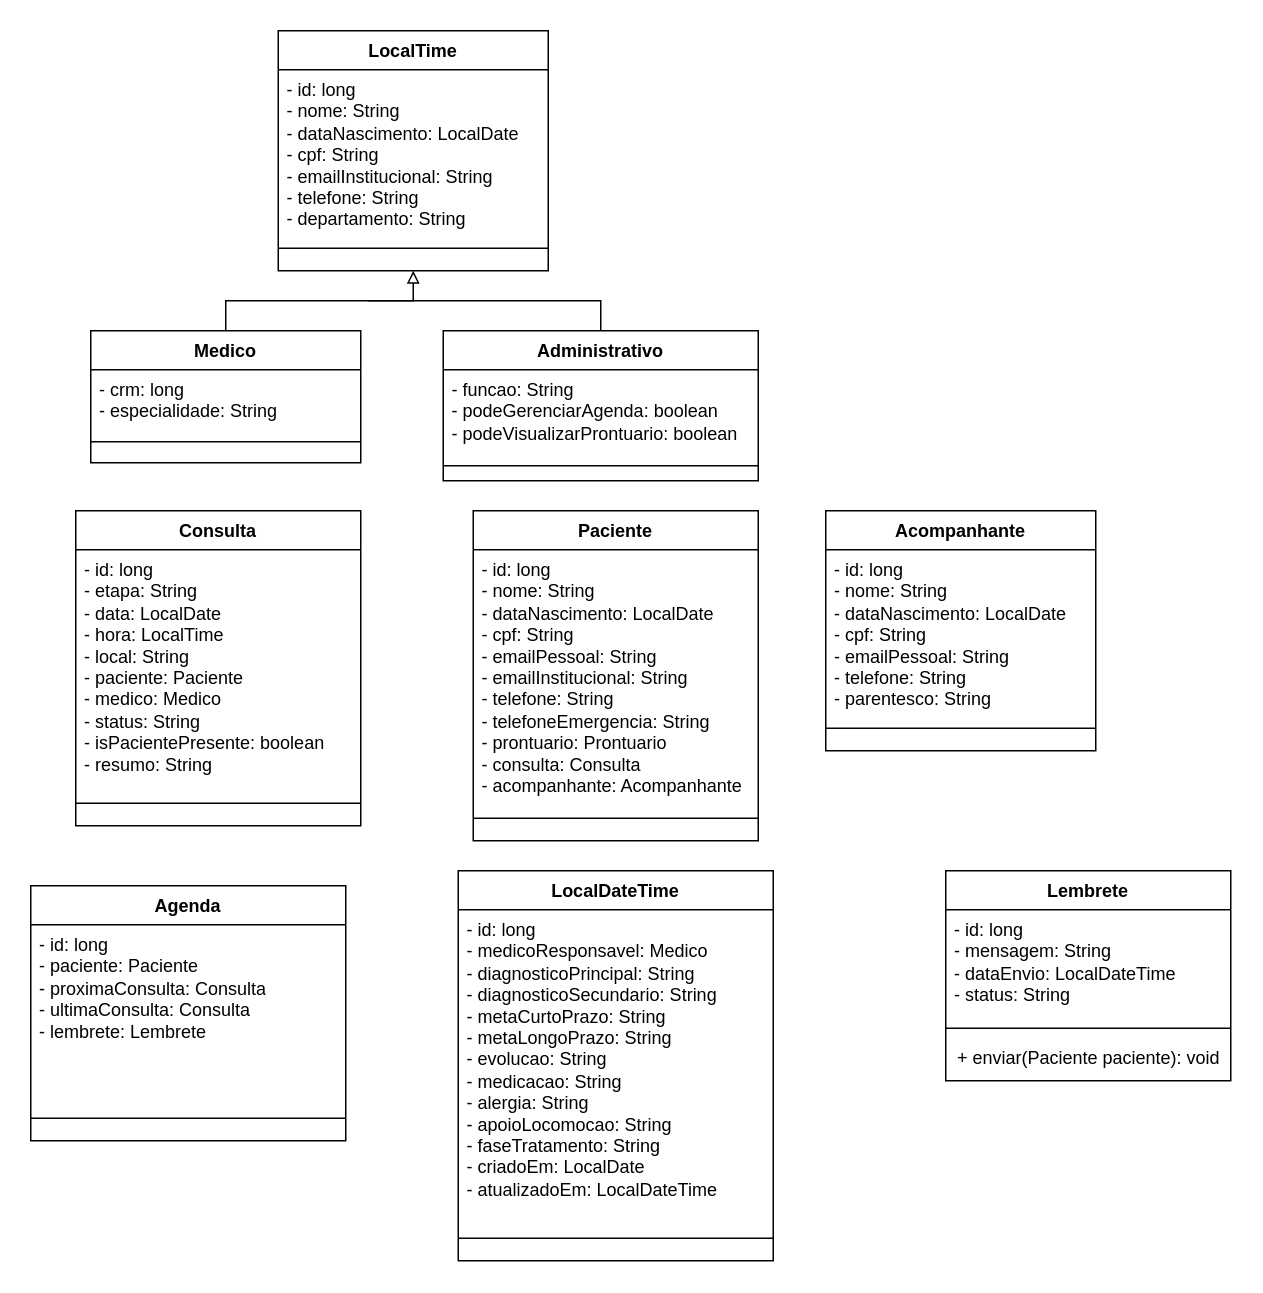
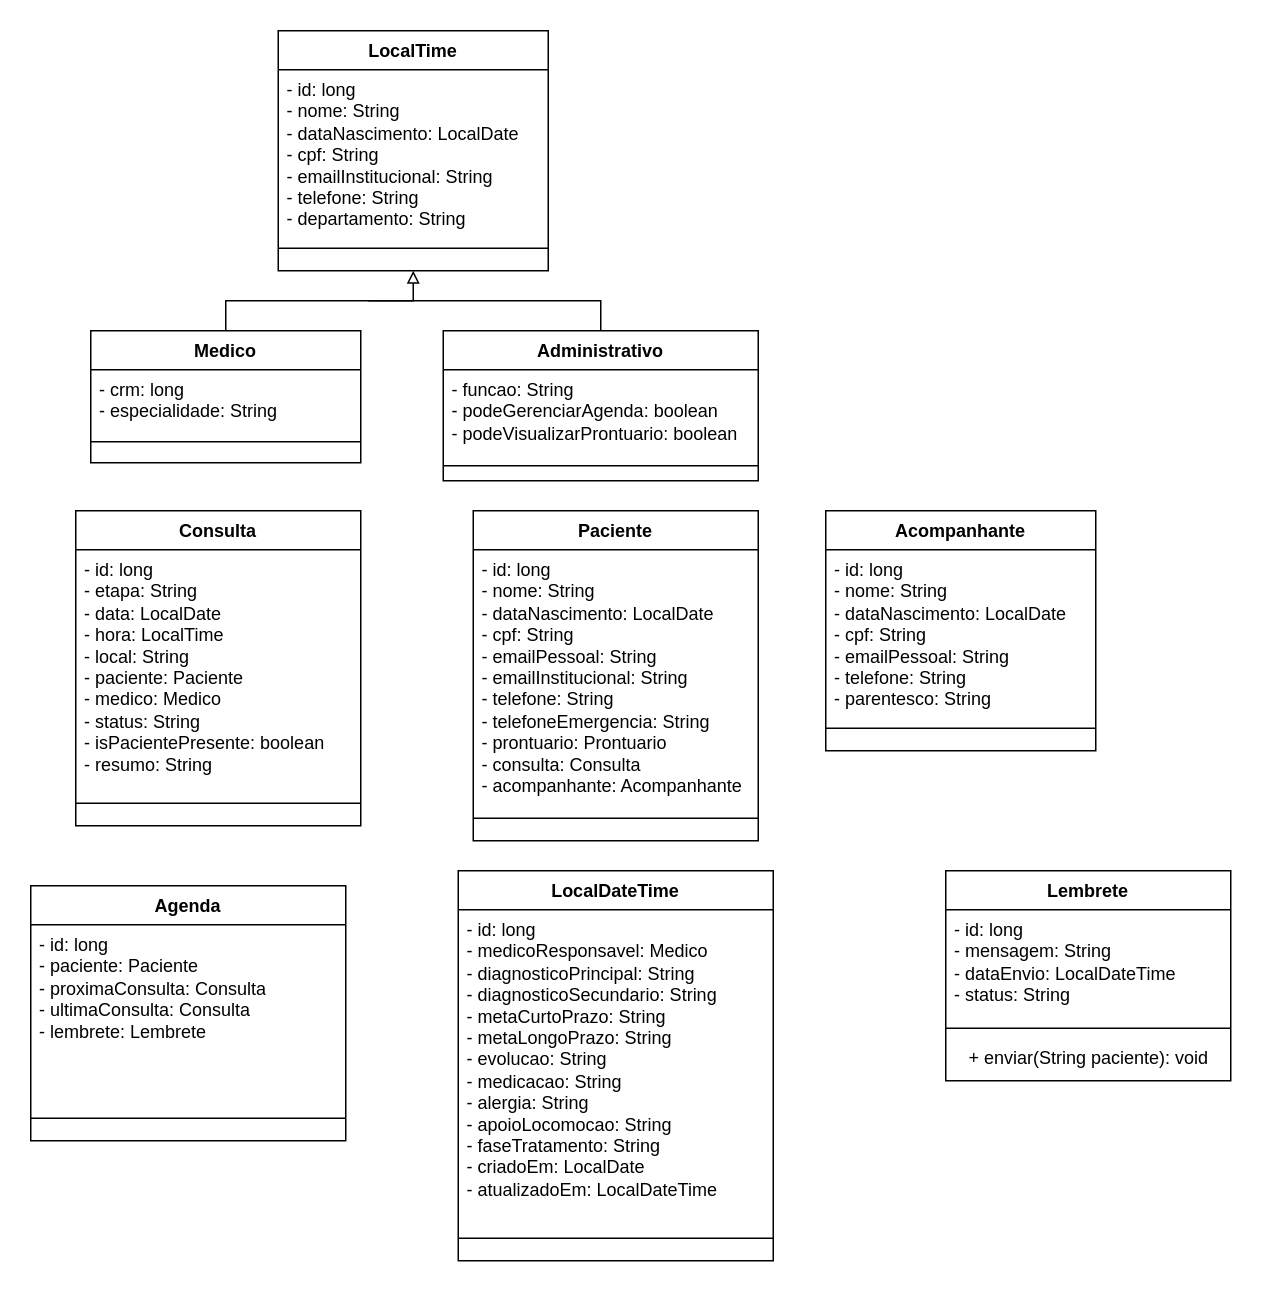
node "+ enviar(Paciente paciente): void": label "+ enviar(Paciente paciente): void" -> "+ enviar(String paciente): void"
